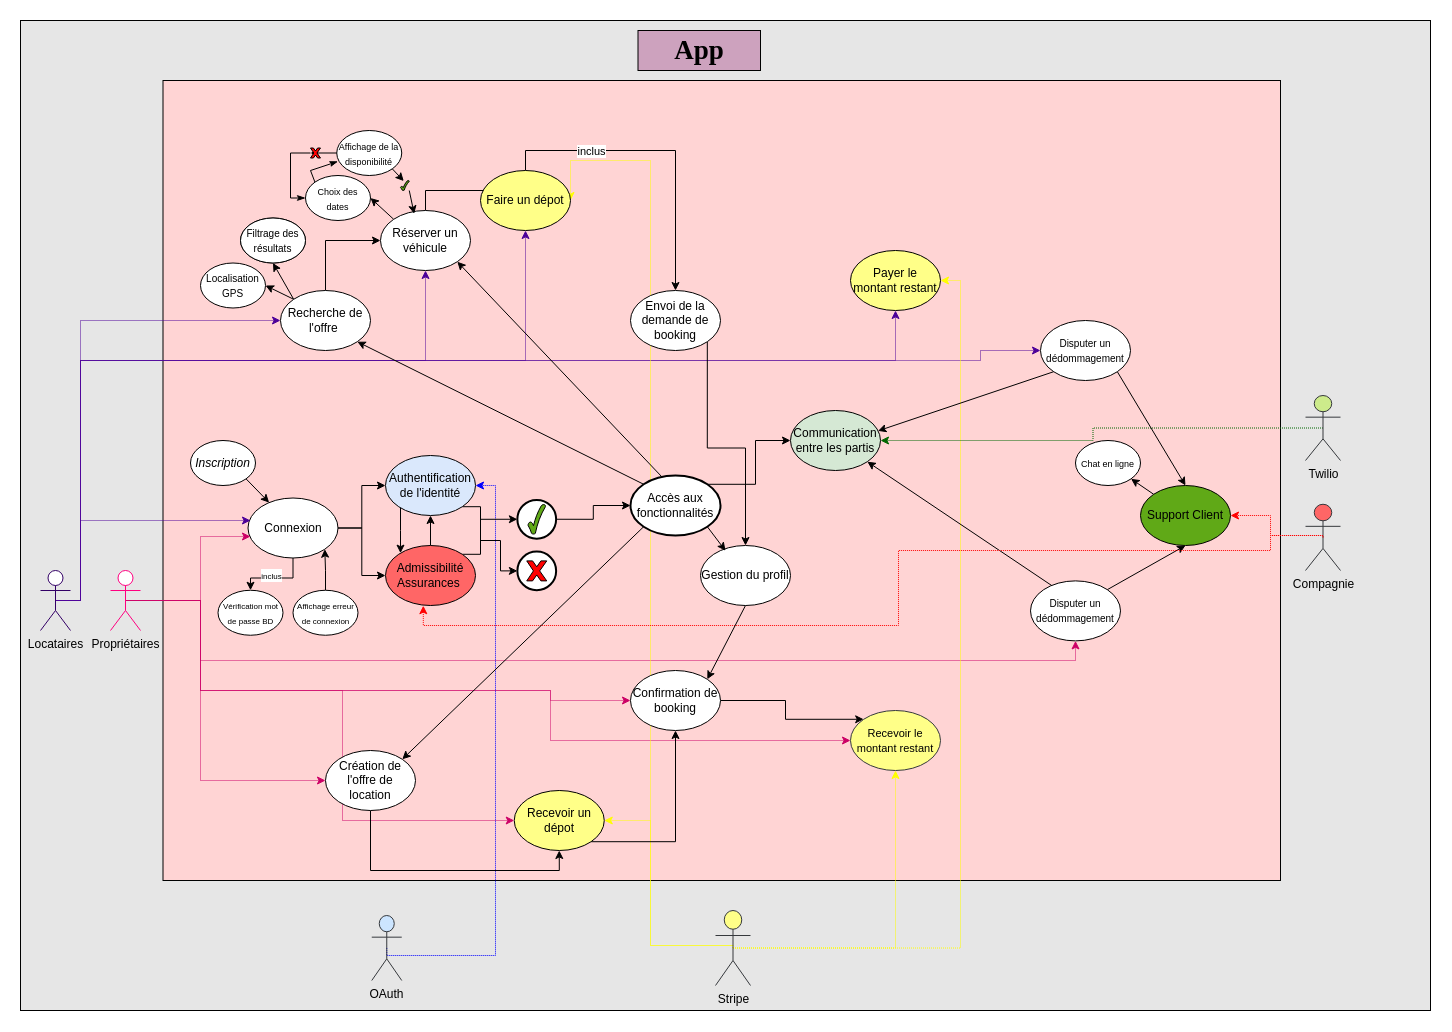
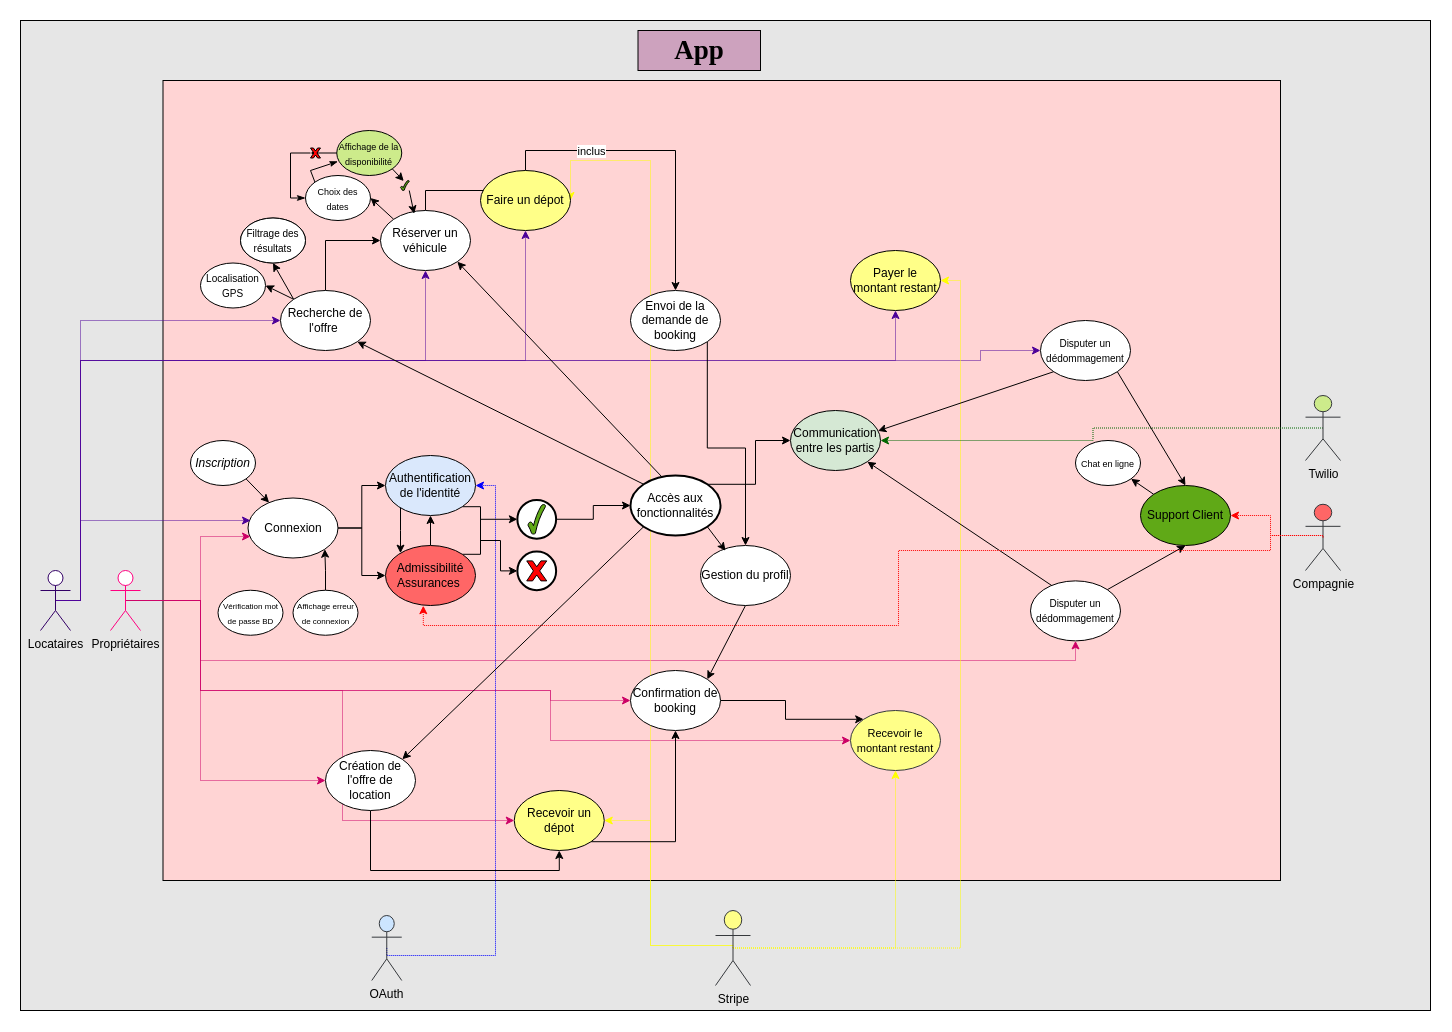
node "Affichage de la disponibilité": fillcolor #ffffff -> #cdeb8b
edge "Connexion" -> "Vérification mot de passe BD": removed, label "inclus"
